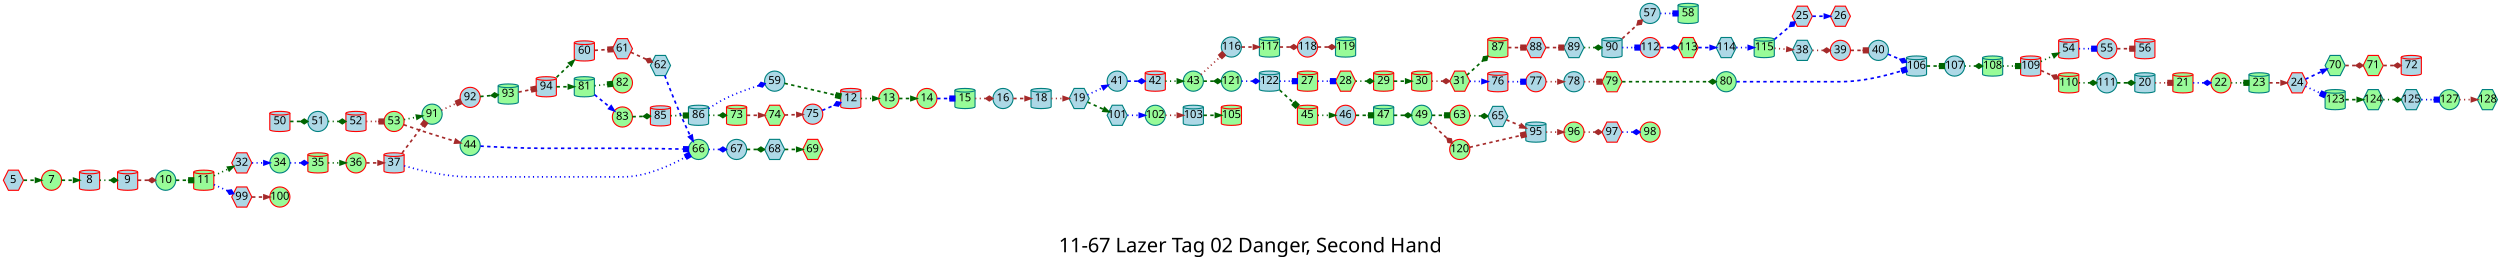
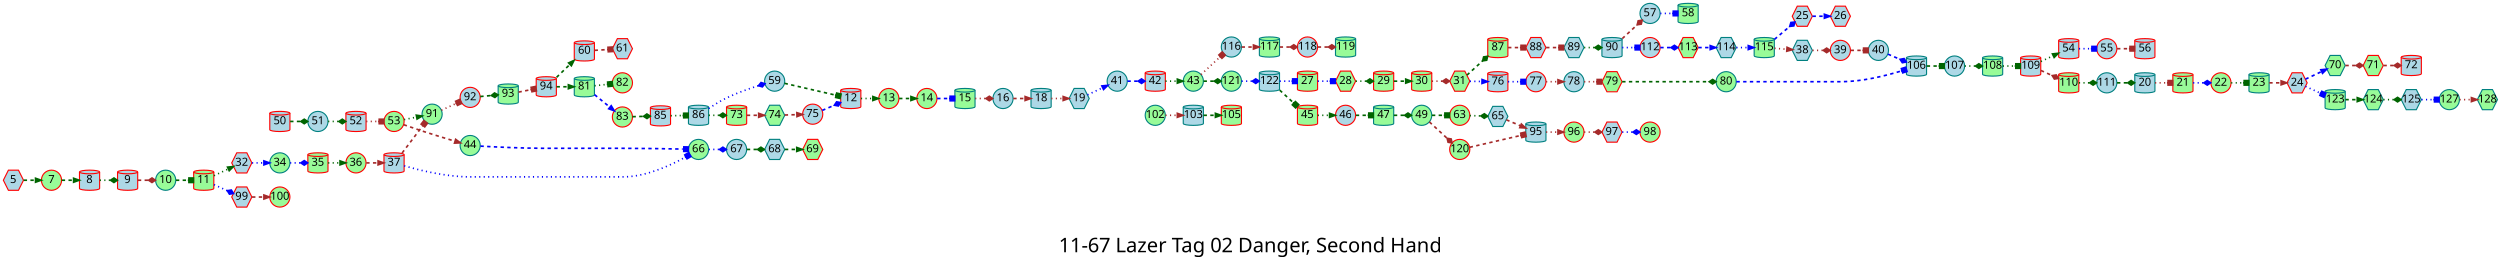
node "62": removed
node "74": color red -> teal
node "101": removed
